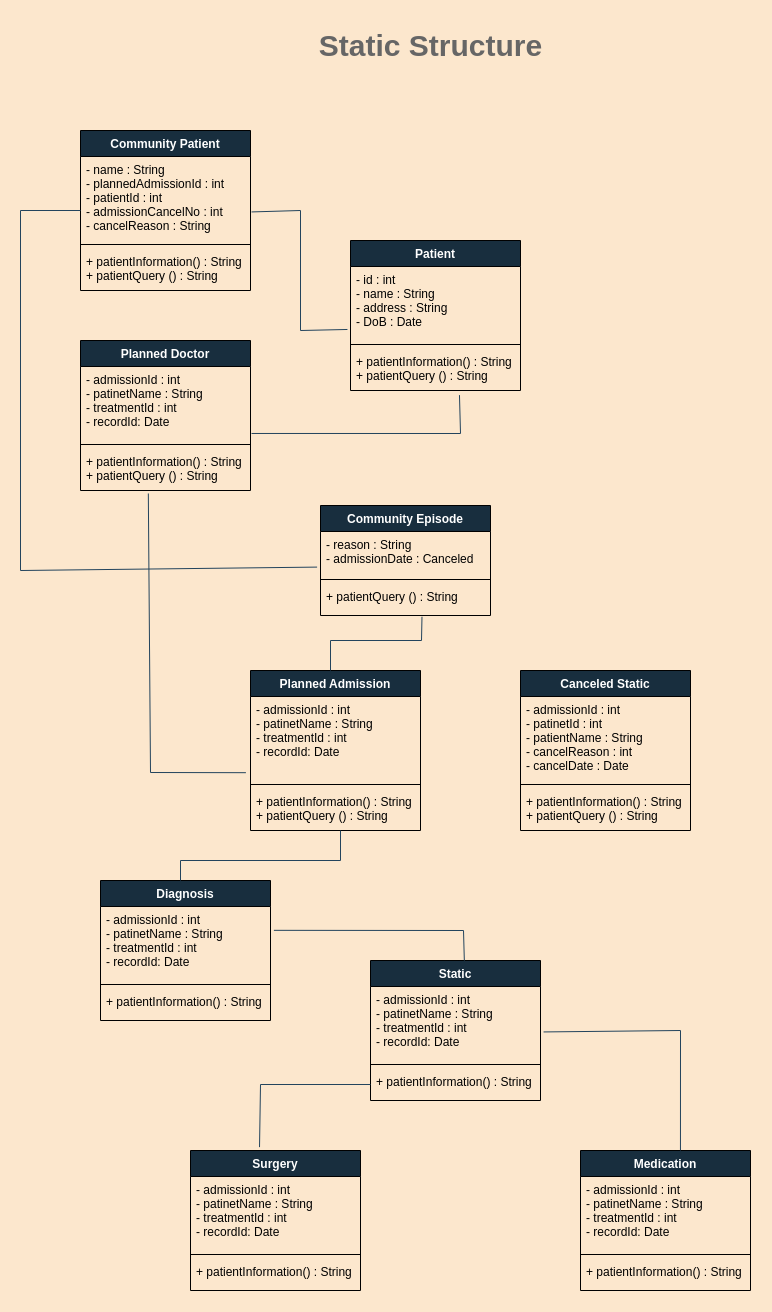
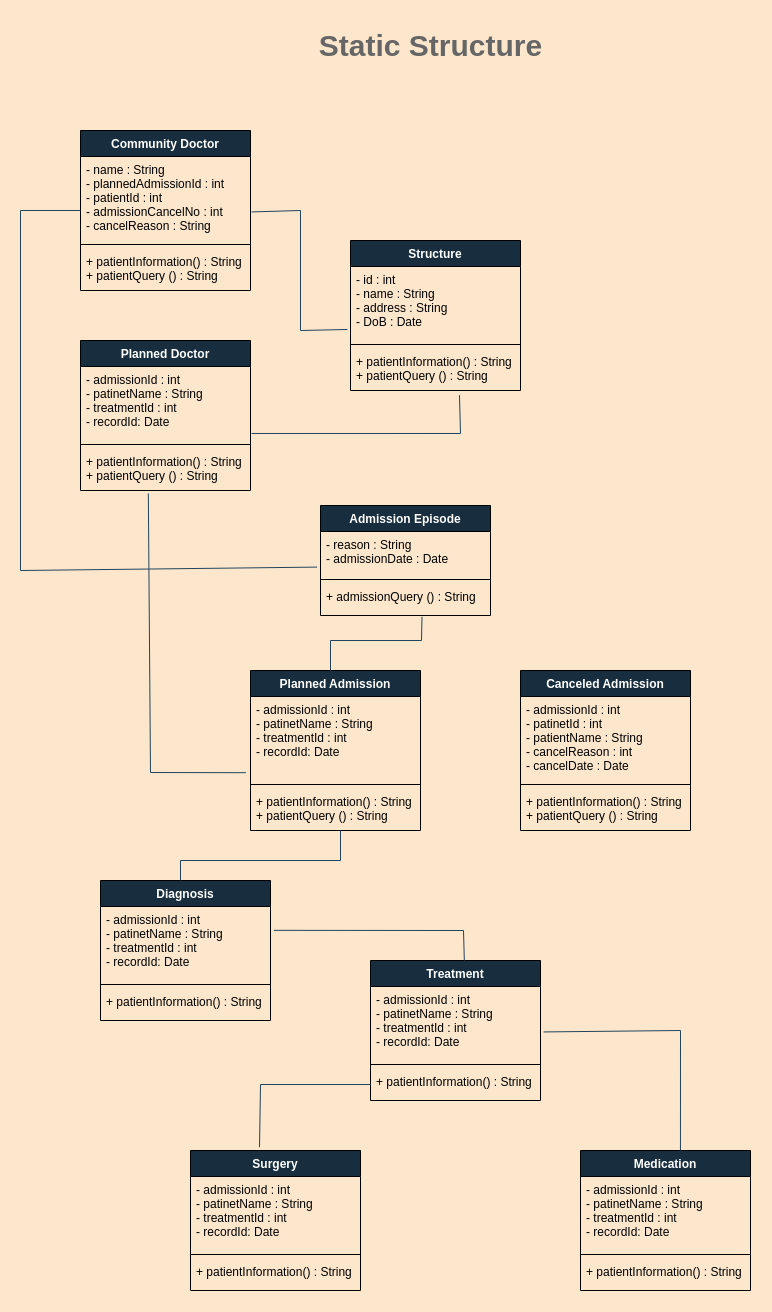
node "Community Patient": label "Community Patient" -> "Community Doctor"
node "Patient": label "Patient" -> "Structure"
node "Community Episode": label "Community Episode" -> "Admission Episode"
node "- reason : String - admissionDate : Canceled": label "- reason : String - admissionDate : Canceled" -> "- reason : String - admissionDate : Date"
node "+ patientQuery () : String": label "+ patientQuery () : String" -> "+ admissionQuery () : String"
node "Canceled Static": label "Canceled Static" -> "Canceled Admission"
node "Static": label "Static" -> "Treatment"
